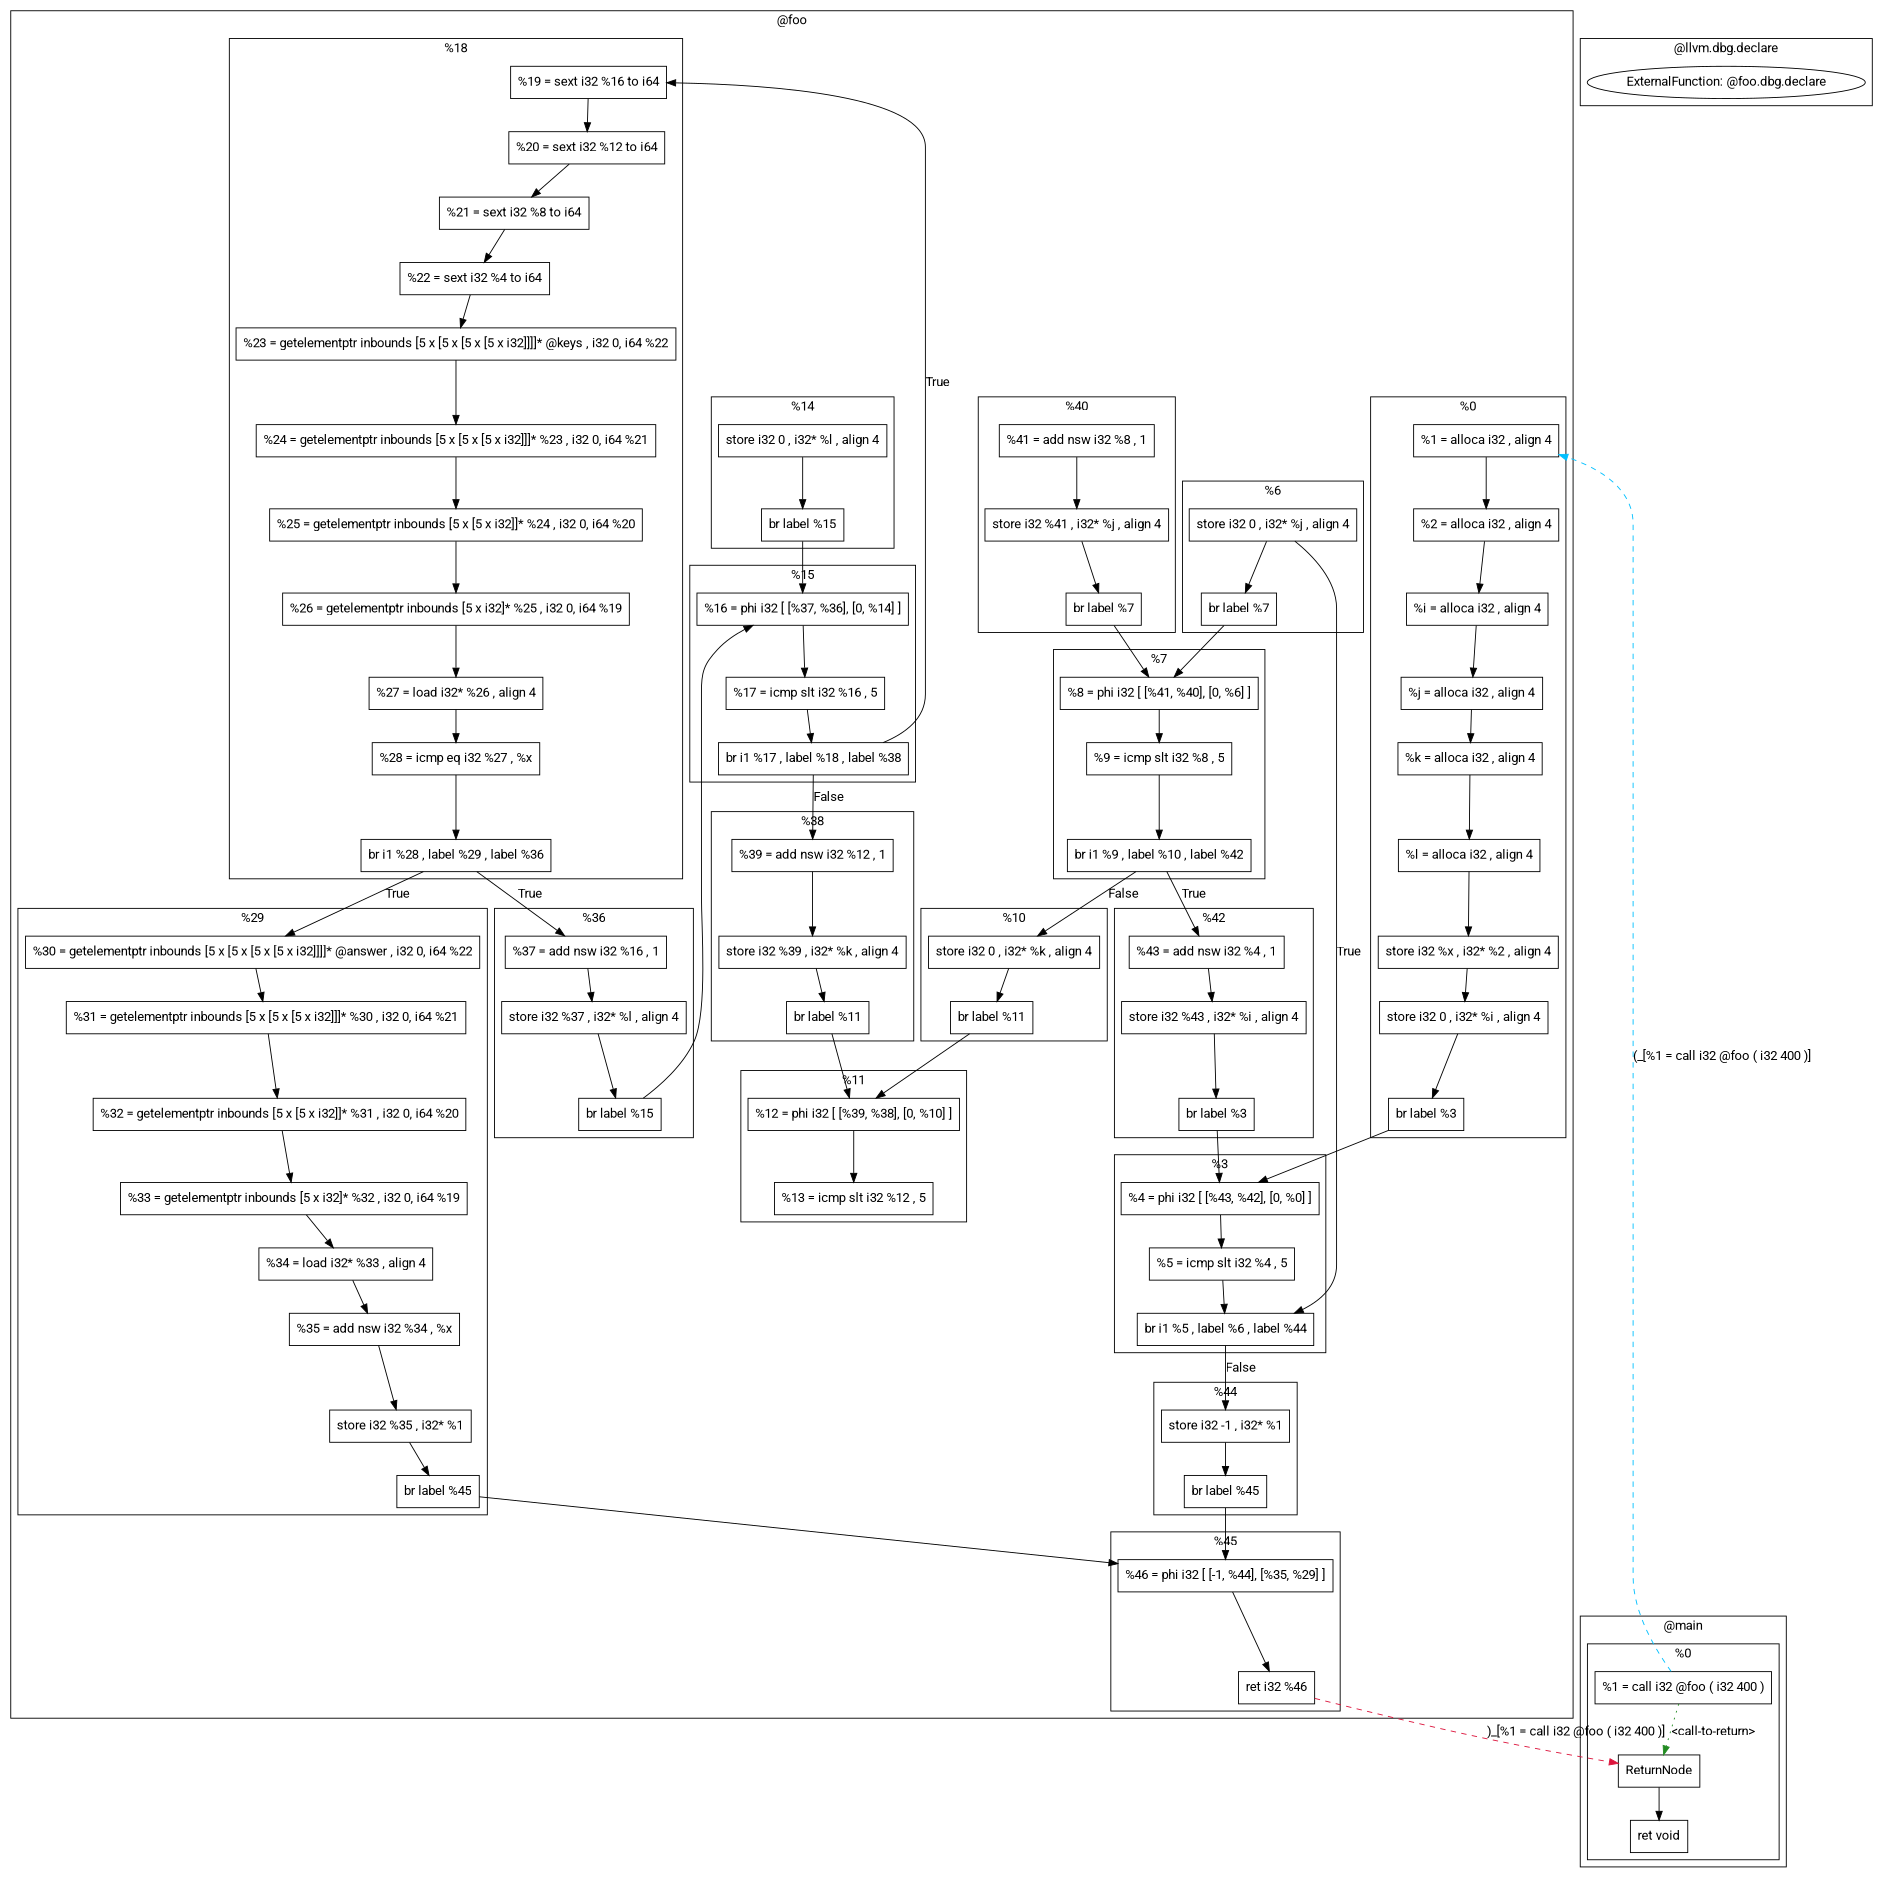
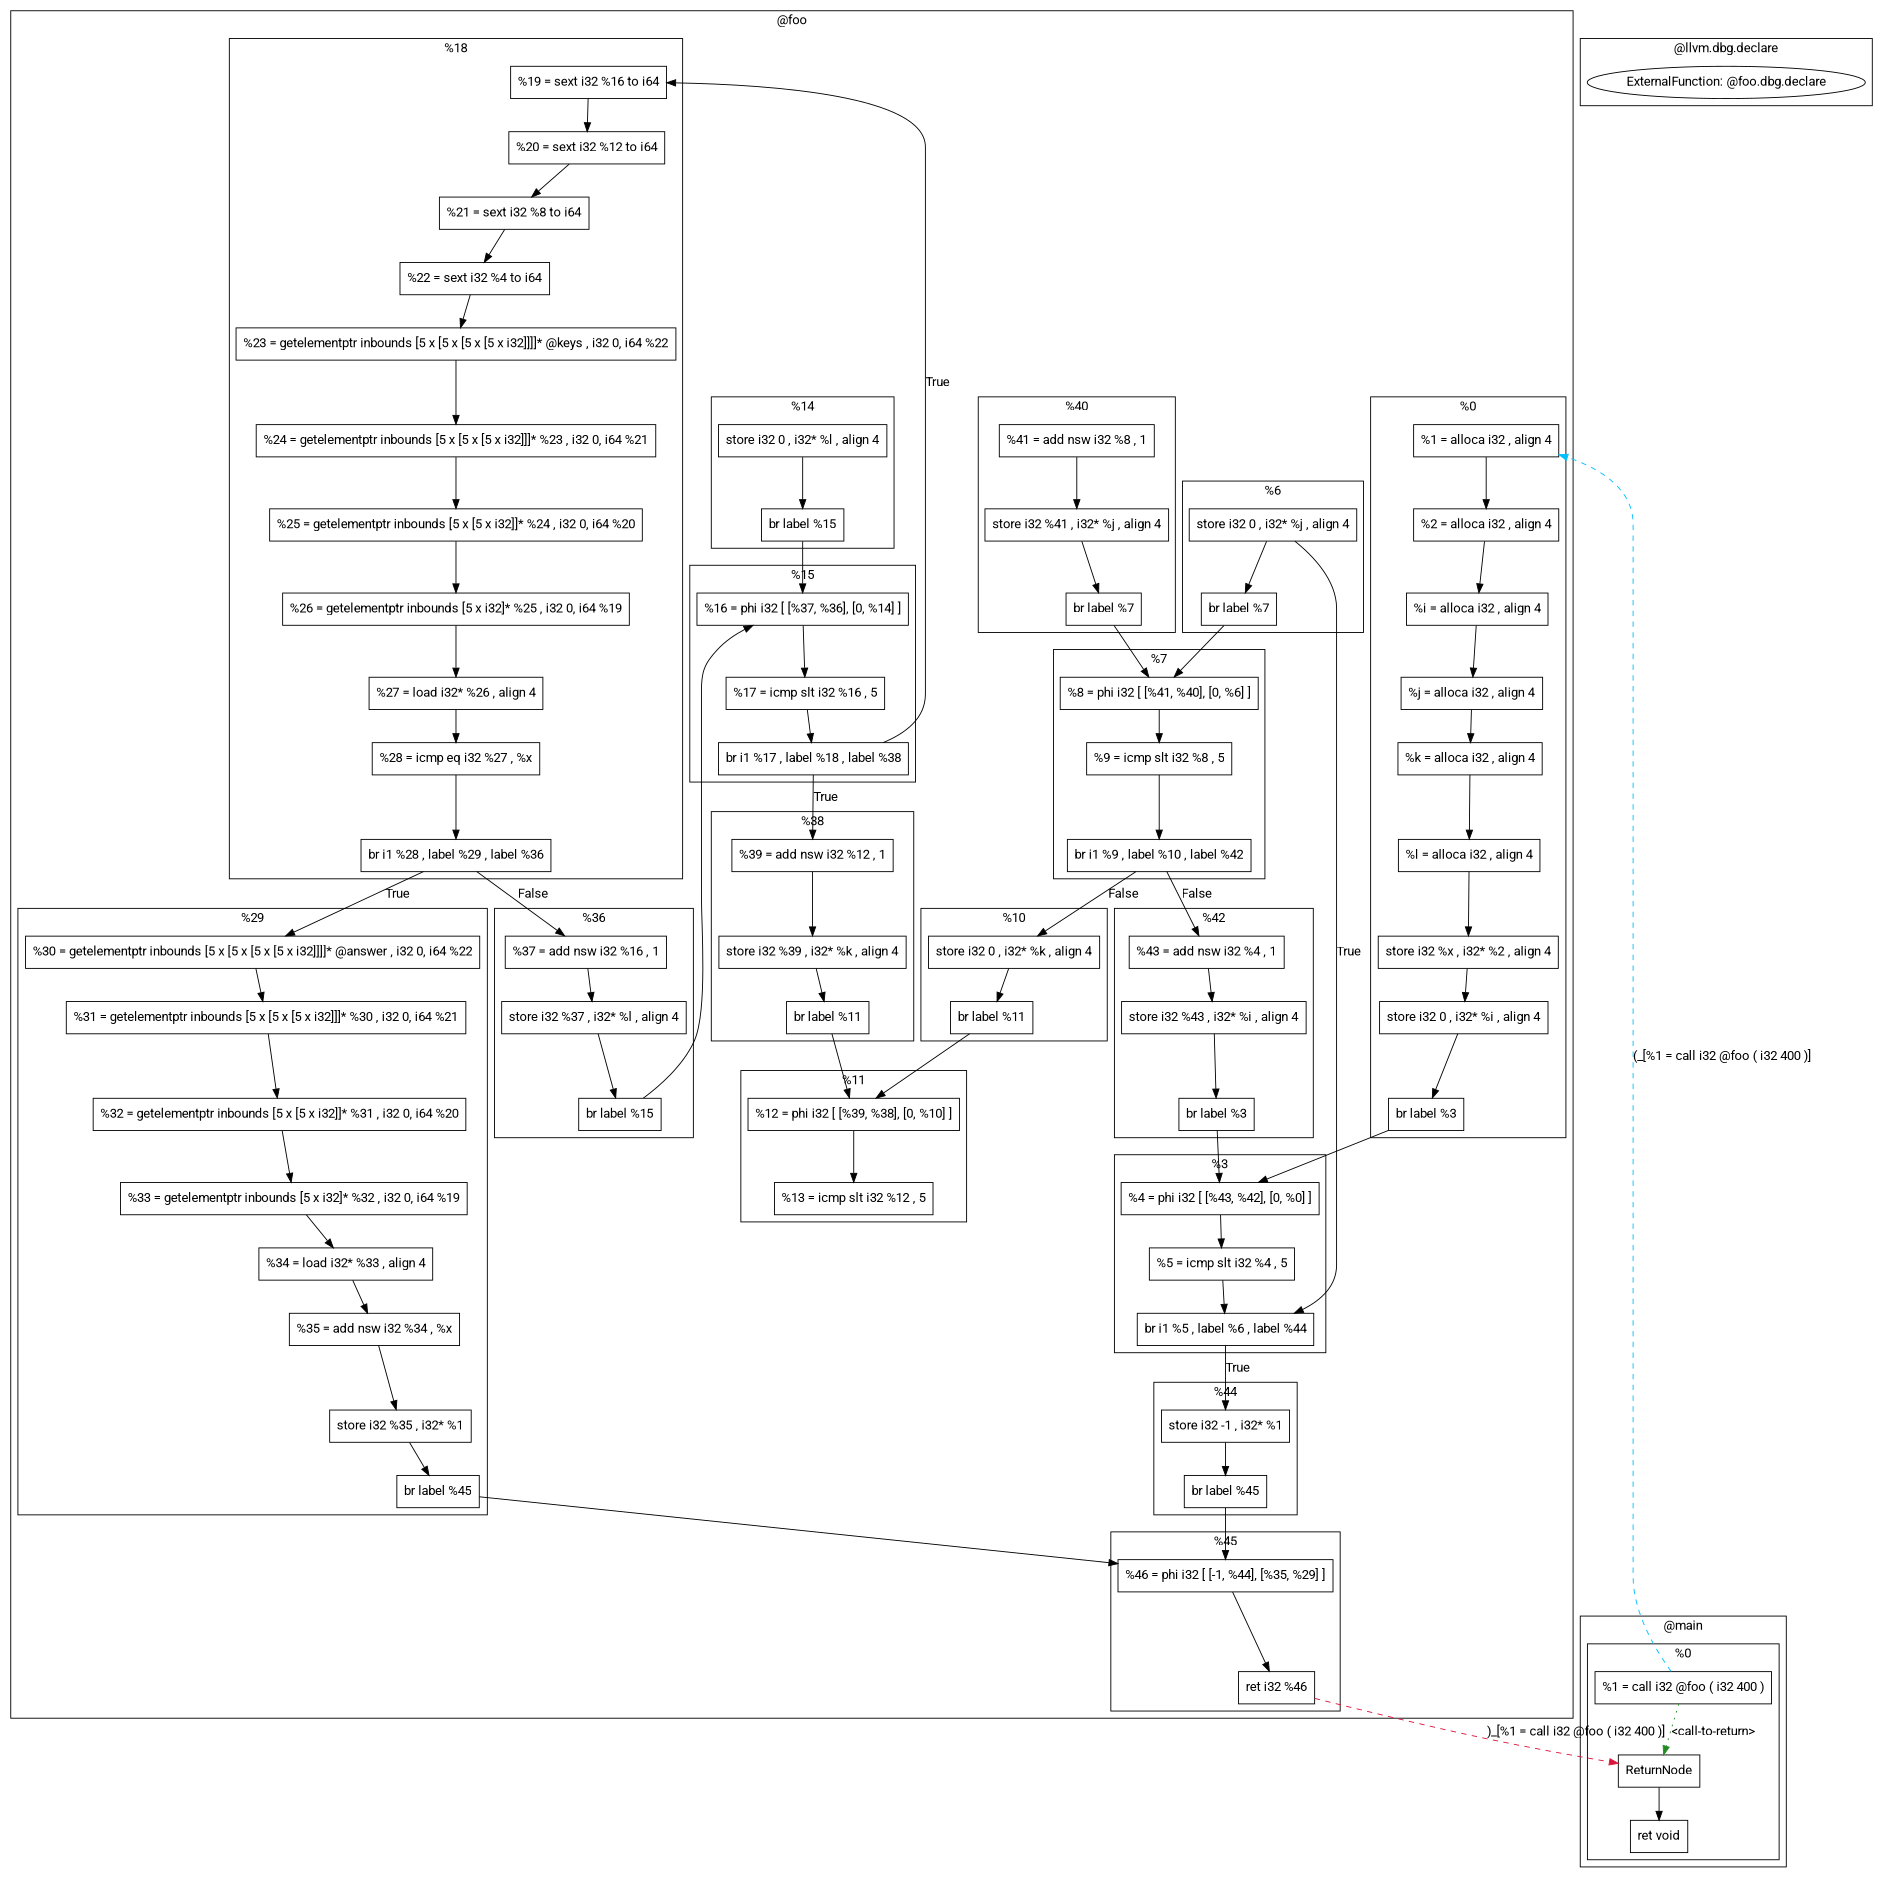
edge "br i1 %17 , label %18 , label %38" -> "%39 = add nsw i32 %12 , 1": label "False" -> "True"
edge "br i1 %28 , label %29 , label %36" -> "%37 = add nsw i32 %16 , 1": label "True" -> "False"
edge "br i1 %9 , label %10 , label %42" -> "%43 = add nsw i32 %4 , 1": label "True" -> "False"
edge "br i1 %5 , label %6 , label %44" -> "store i32 -1 , i32* %1": label "False" -> "True"
